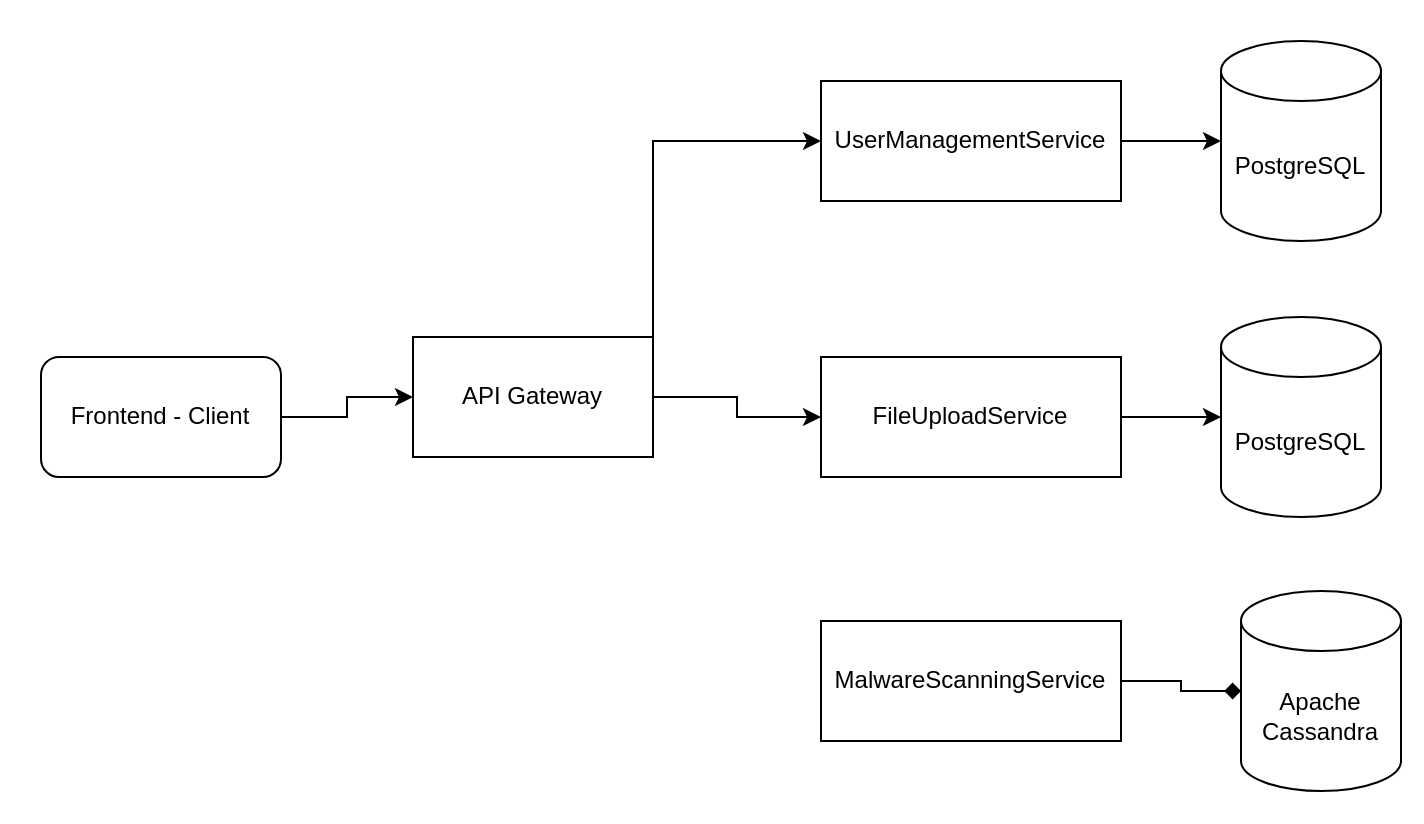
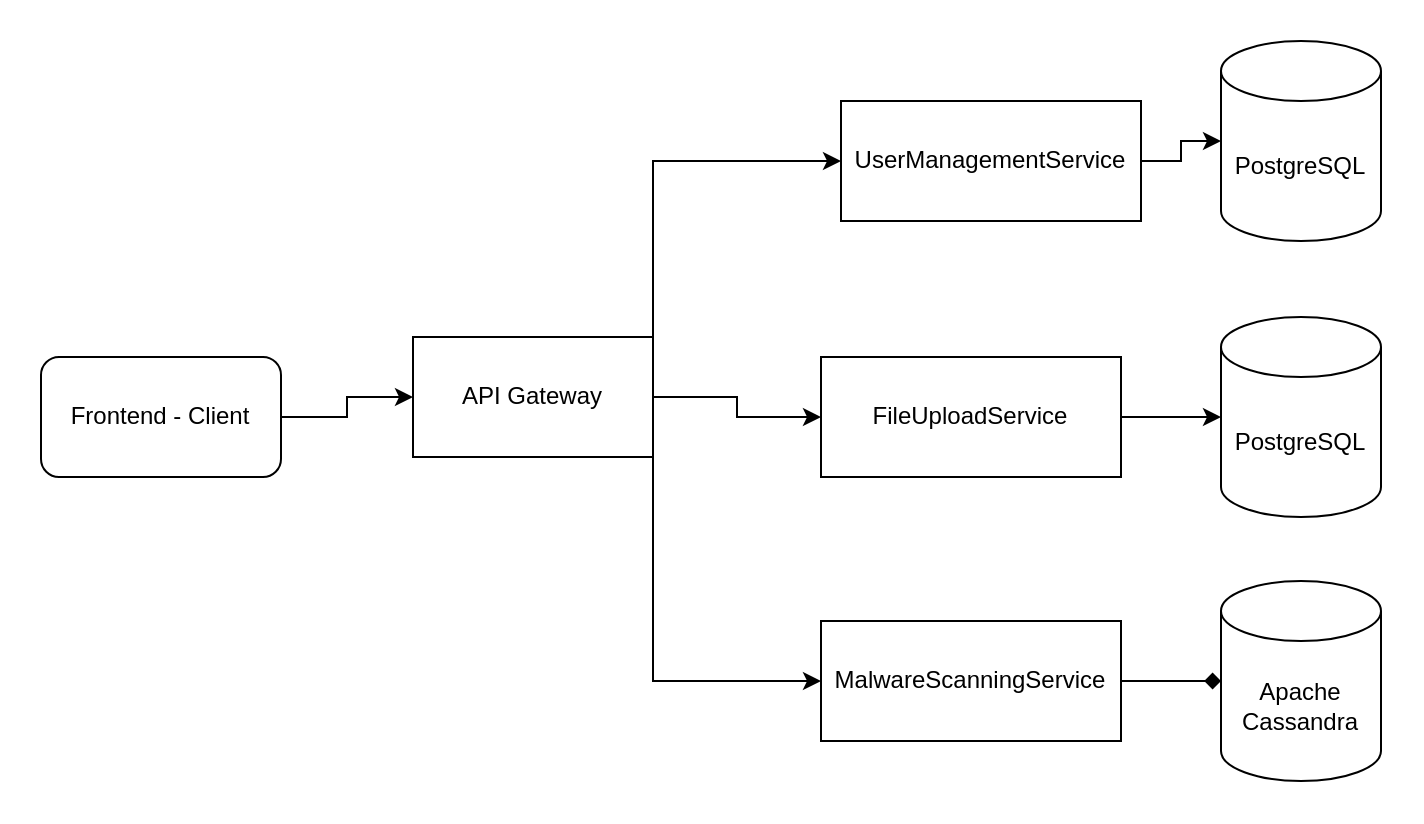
node "UserManagementService": moved (971, 141) -> (991, 161)
edge "API Gateway" -> "MalwareScanningService": added
node "Apache Cassandra": moved (1321, 691) -> (1301, 681)
